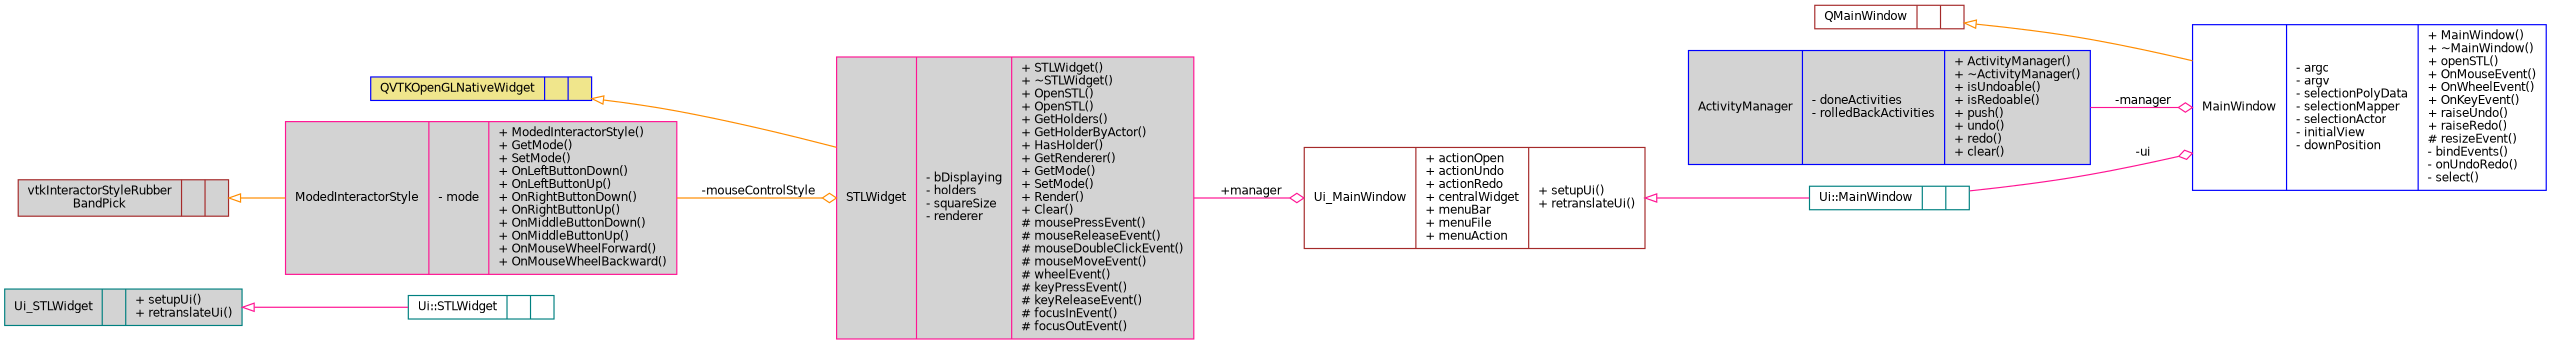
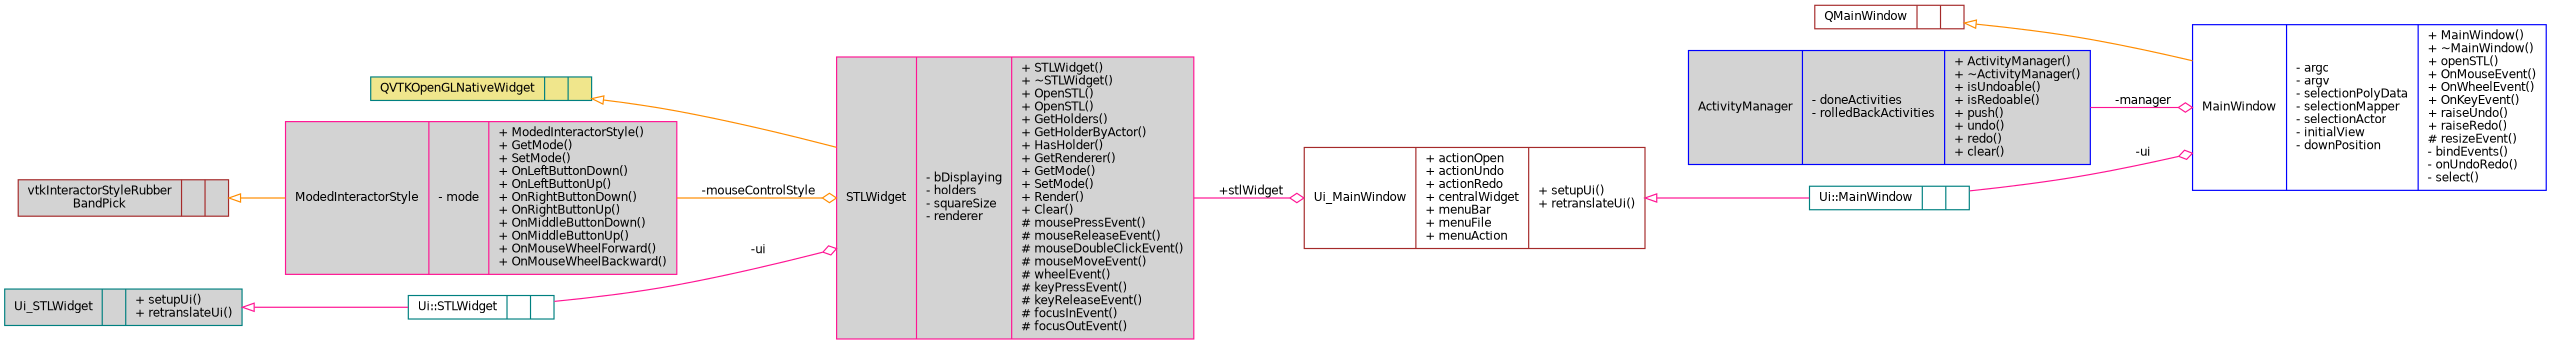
node "QVTKOpenGLNativeWidget": color blue -> teal
edge "STLWidget" -> "Ui_MainWindow": label " +manager" -> " +stlWidget"
edge "Ui::STLWidget" -> "STLWidget": added, label "-ui"
